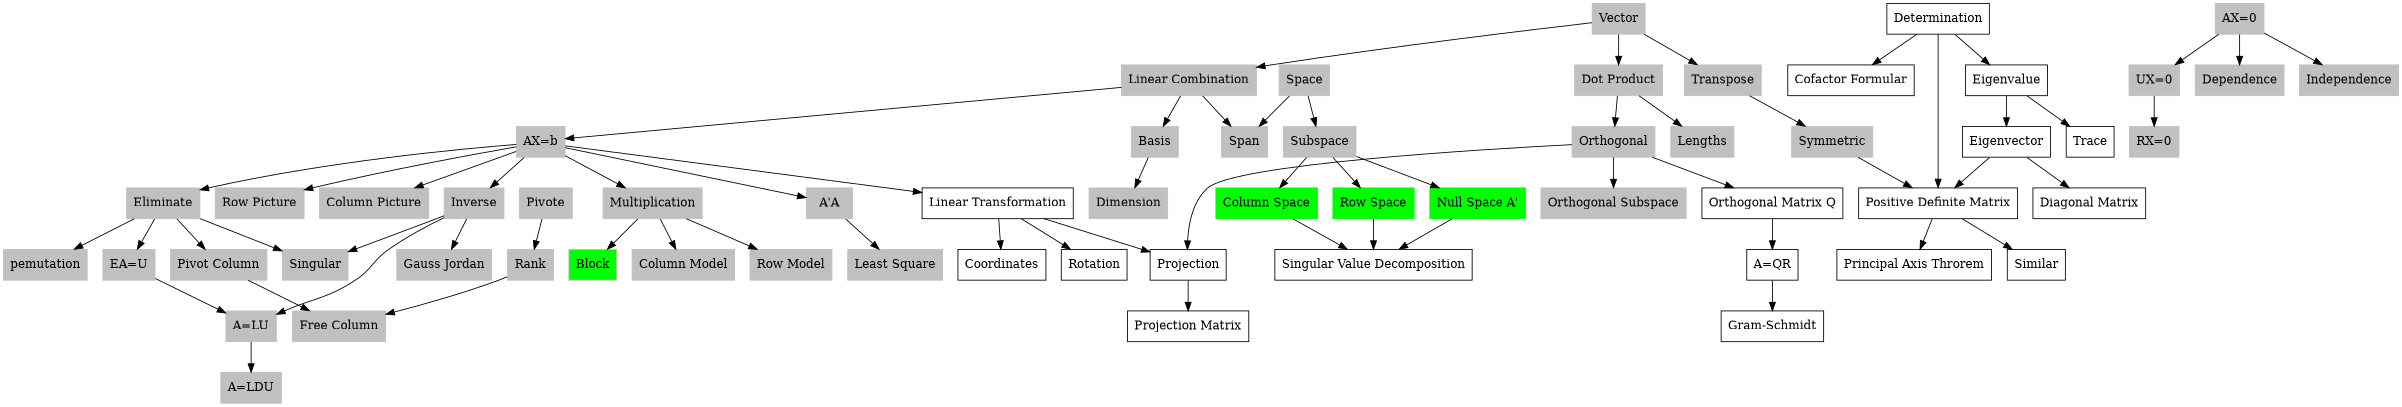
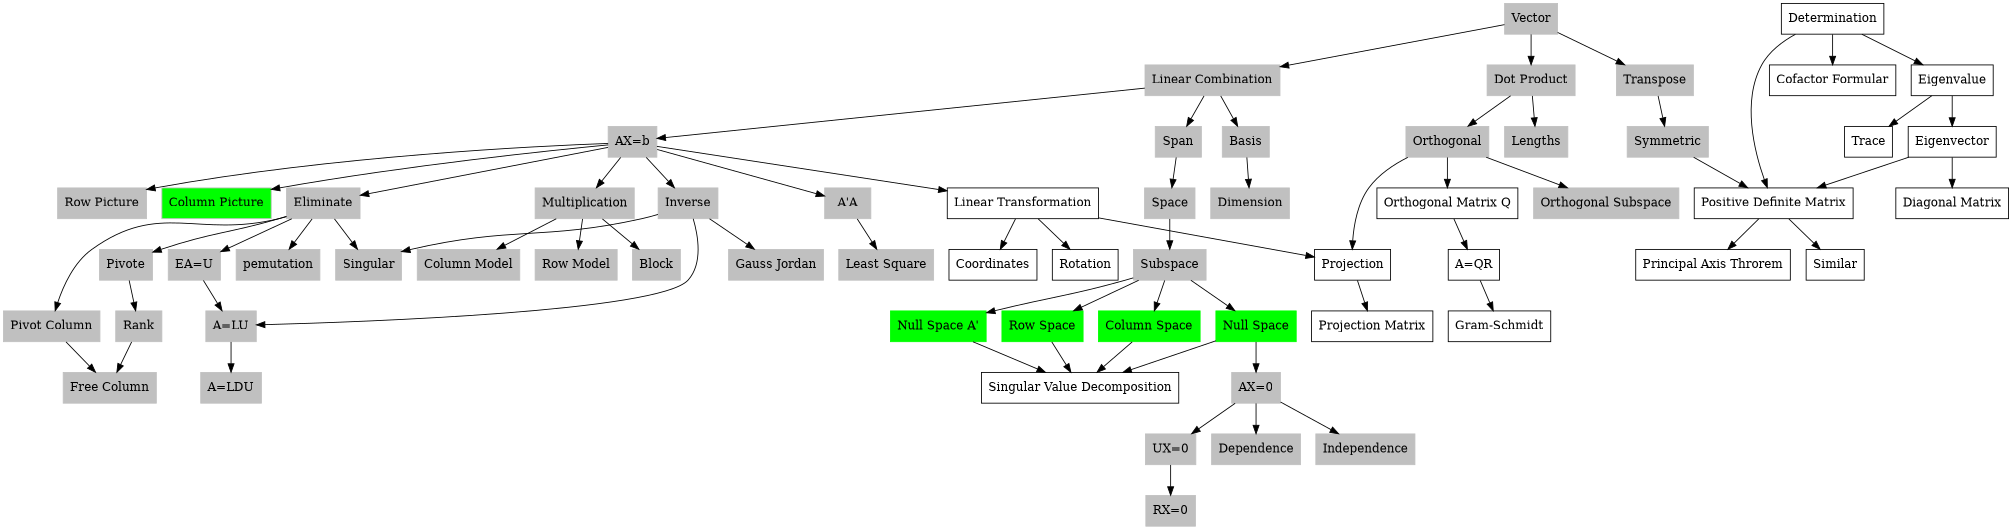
edge "Space" -> "Span": reversed
node "Column Picture": fillcolor gray -> green
edge "Eliminate" -> "Pivote": added
node "Block": fillcolor green -> gray
node "Null Space": added
